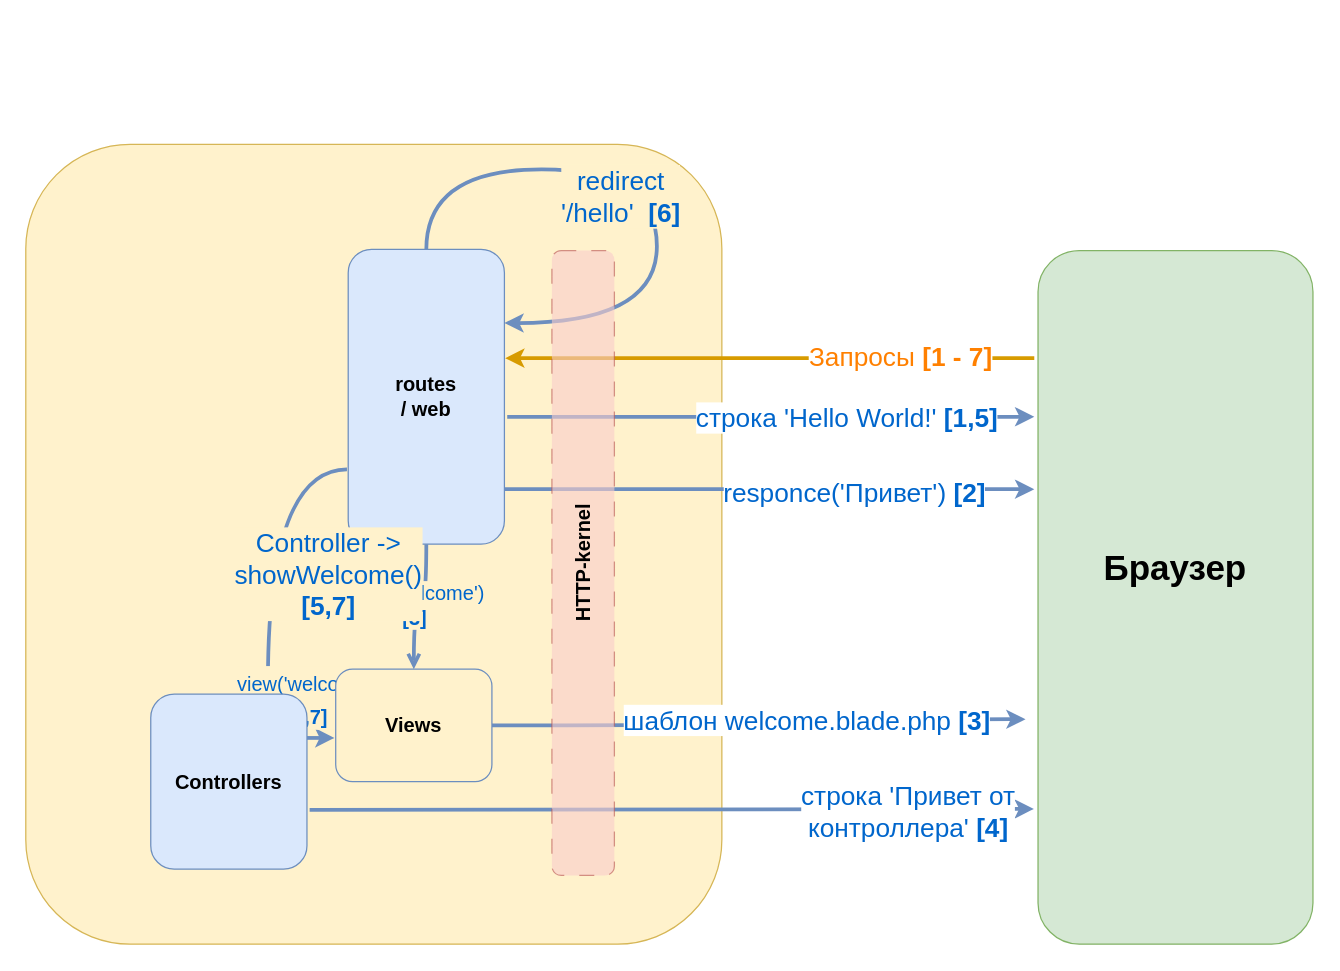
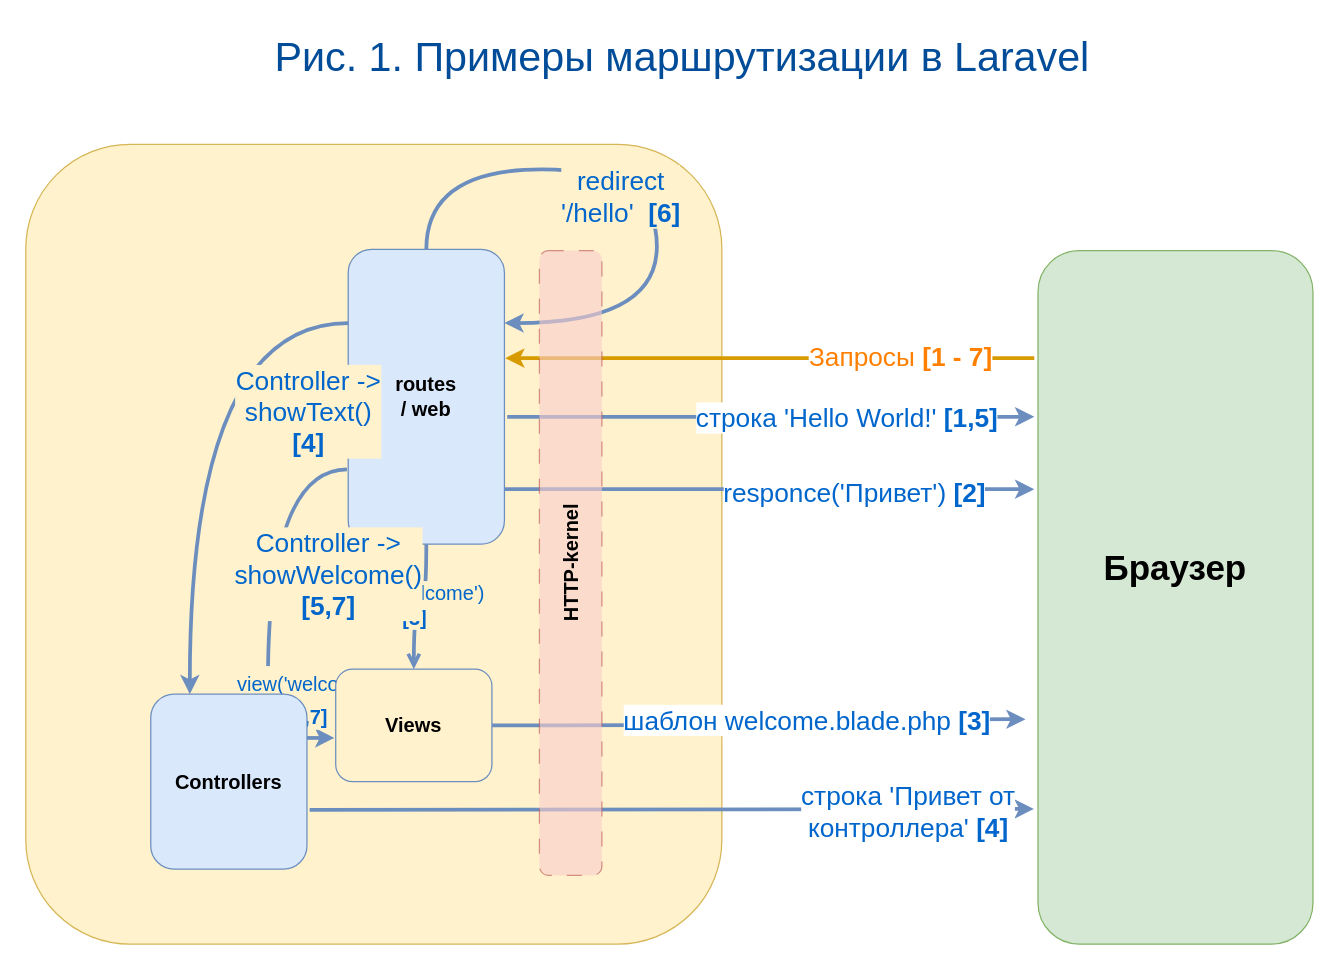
node "Рис. 1. Примеры маршрутизации в Laravel": added
edge "routes / web" -> "Controllers": added, label "Controller -> showText() [4]"
node "HTTP-kernel": moved (583, 563) -> (571, 563)
